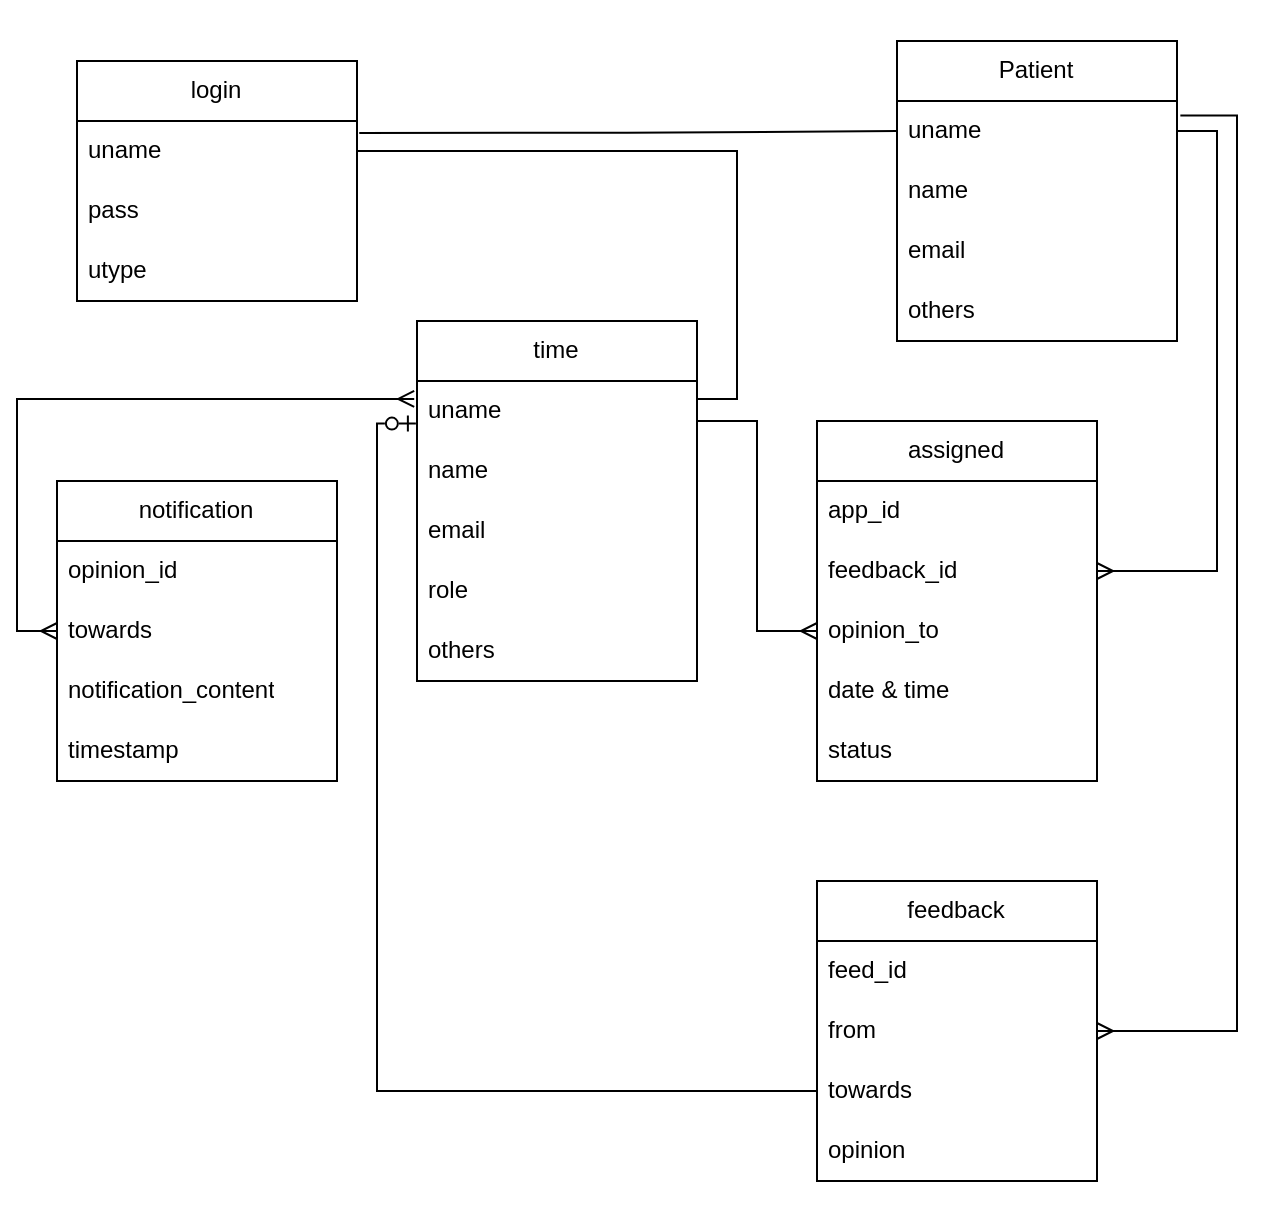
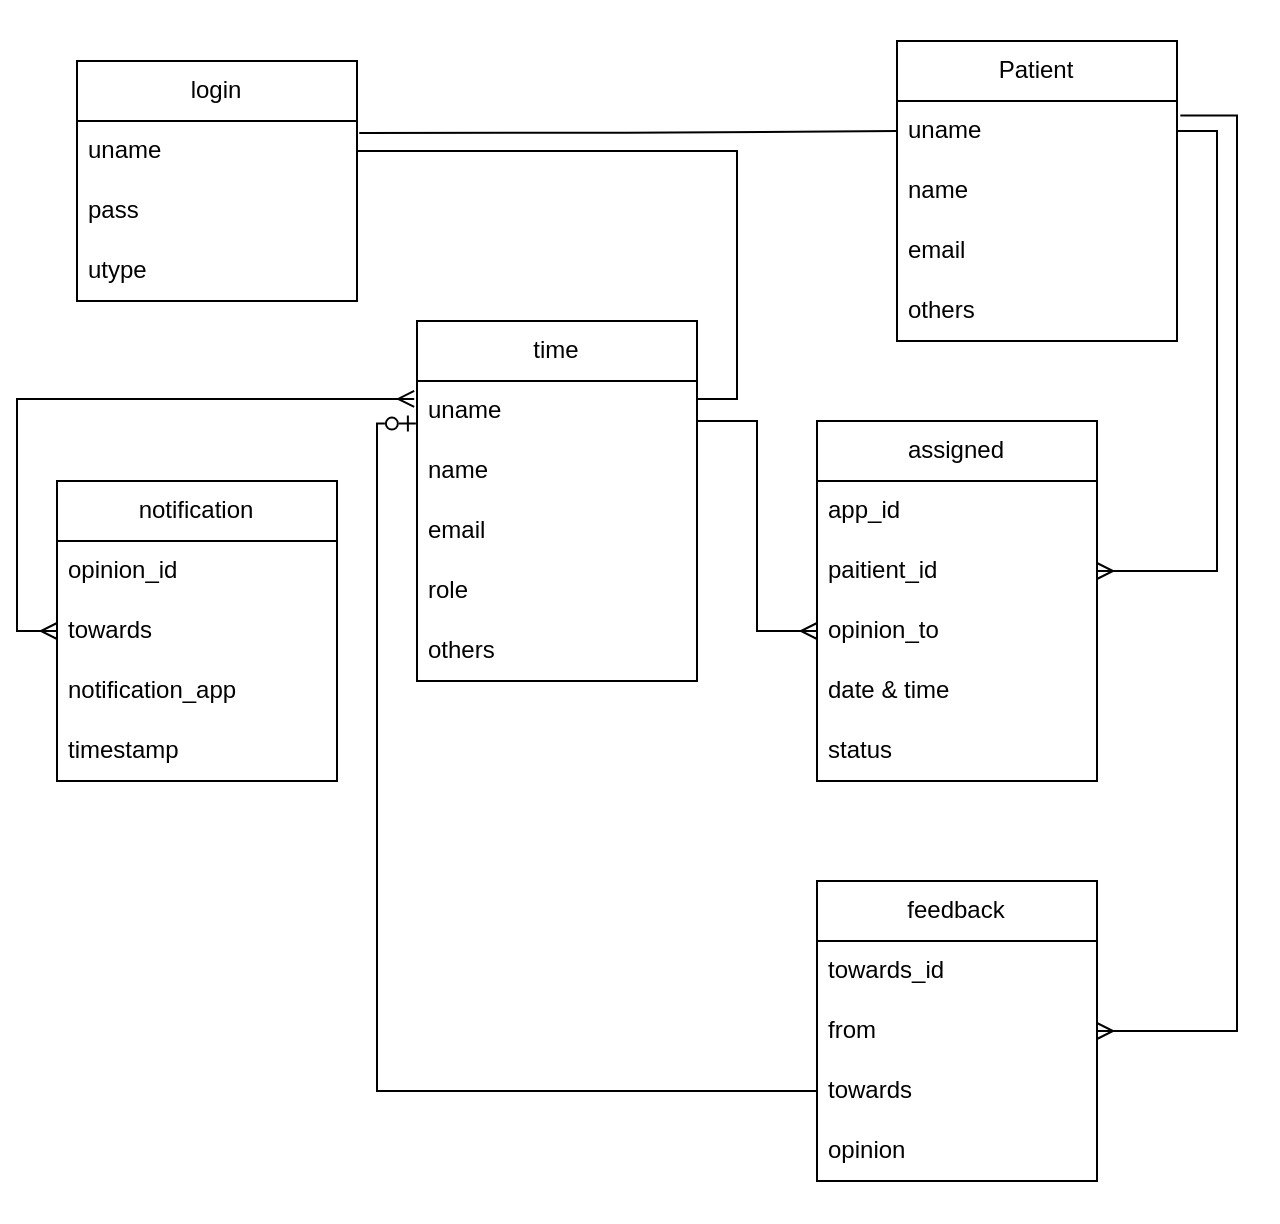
node "feedback_id": label "feedback_id" -> "paitient_id"
node "notification_content": label "notification_content" -> "notification_app"
node "feed_id": label "feed_id" -> "towards_id"
